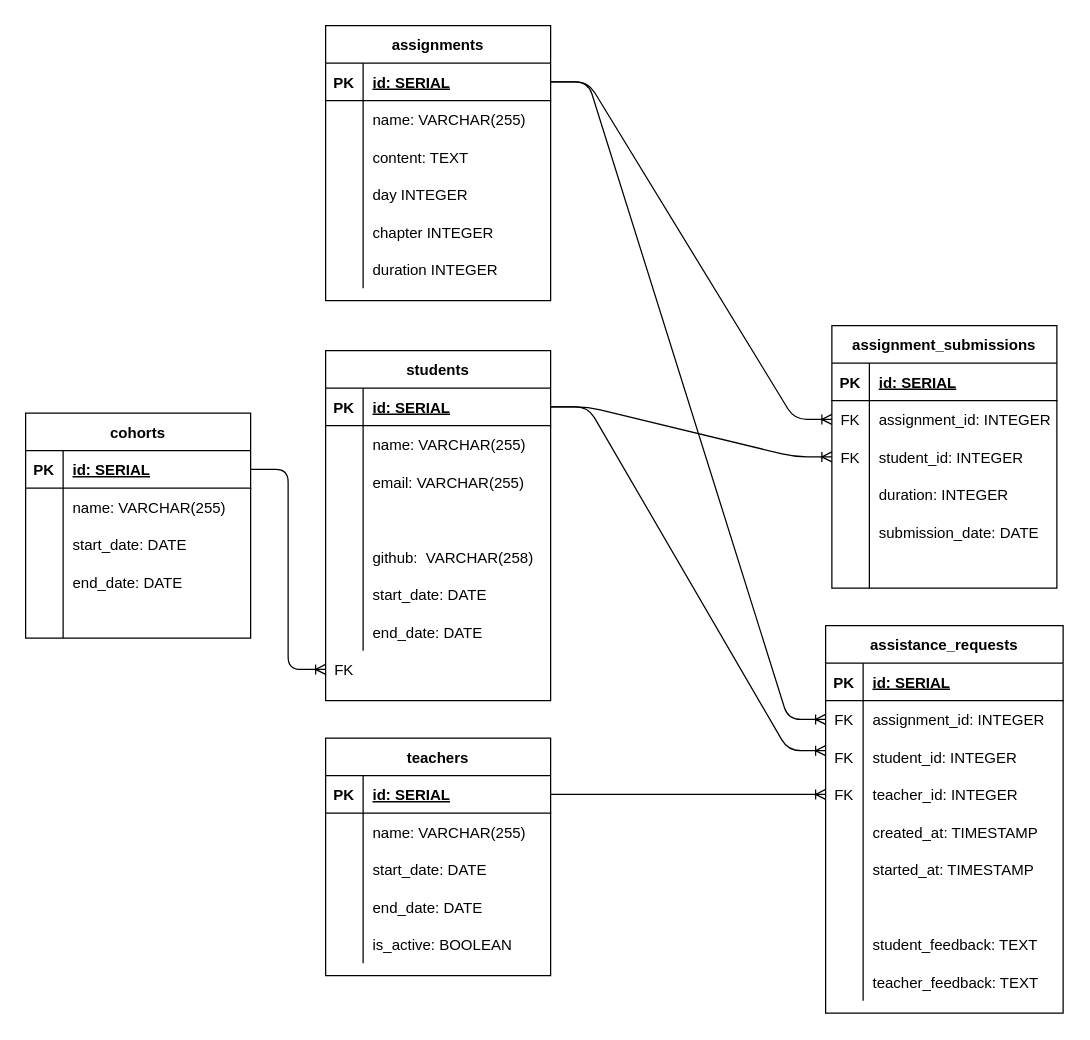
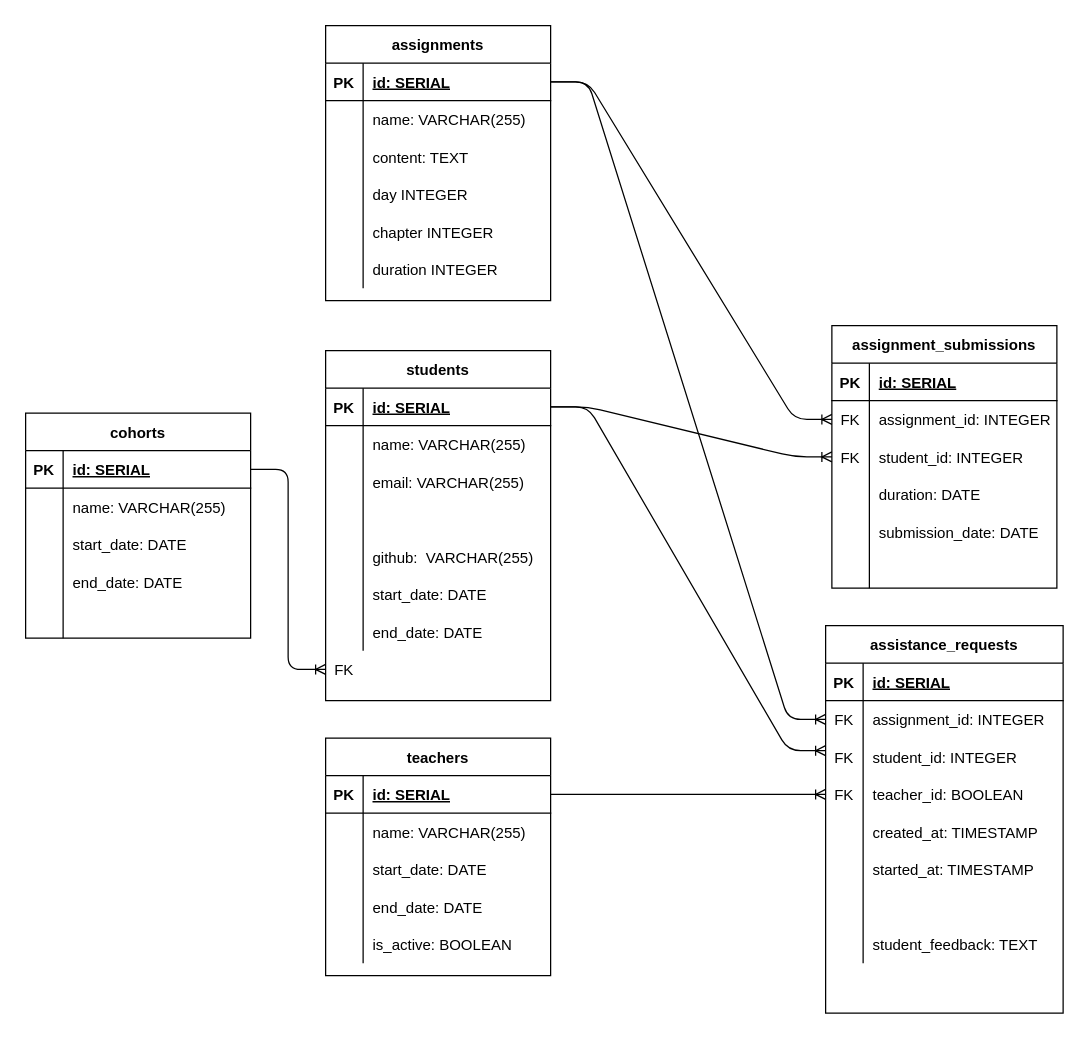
node "duration: INTEGER": label "duration: INTEGER" -> "duration: DATE"
node "github: VARCHAR(258)": label "github: VARCHAR(258)" -> "github: VARCHAR(255)"
node "teacher_id: INTEGER": label "teacher_id: INTEGER" -> "teacher_id: BOOLEAN"
node "teacher_feedback: TEXT": removed
